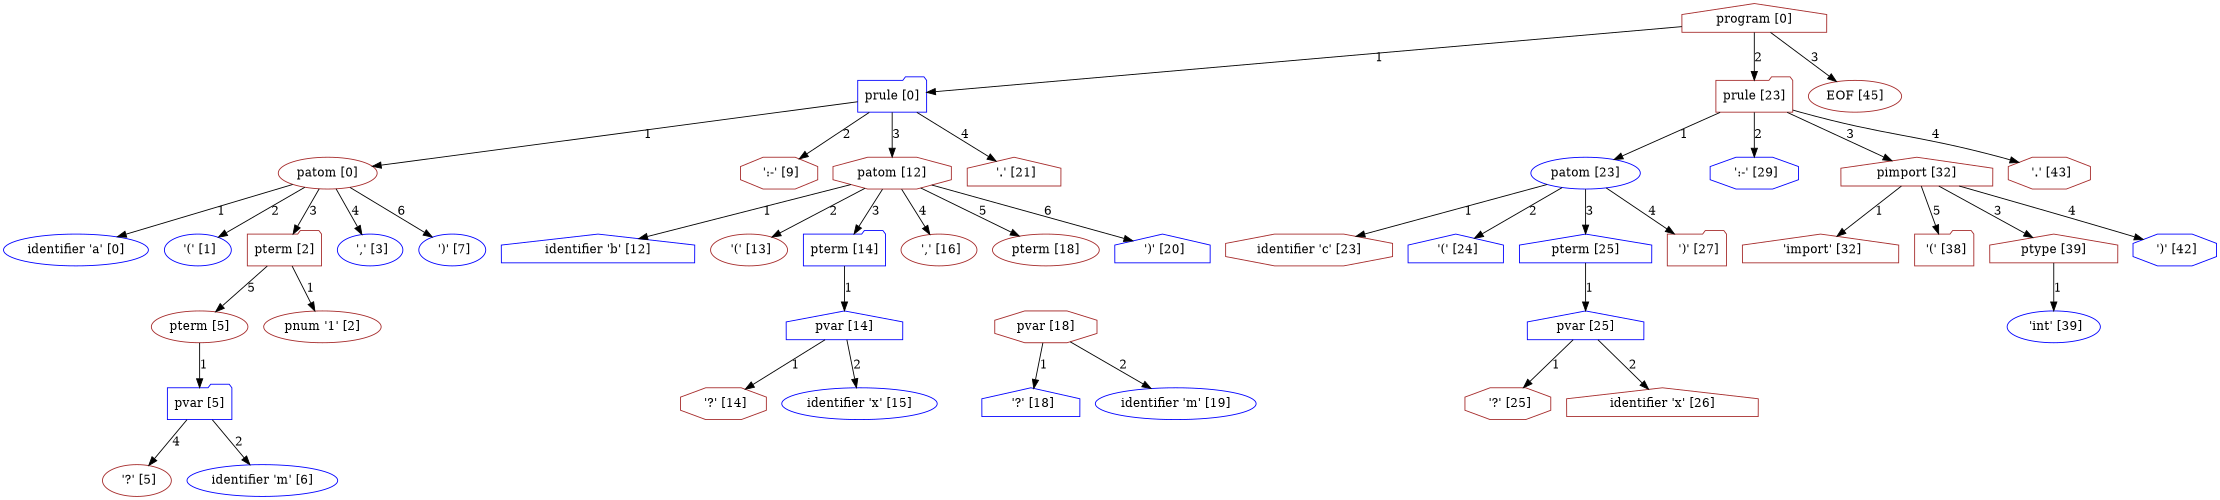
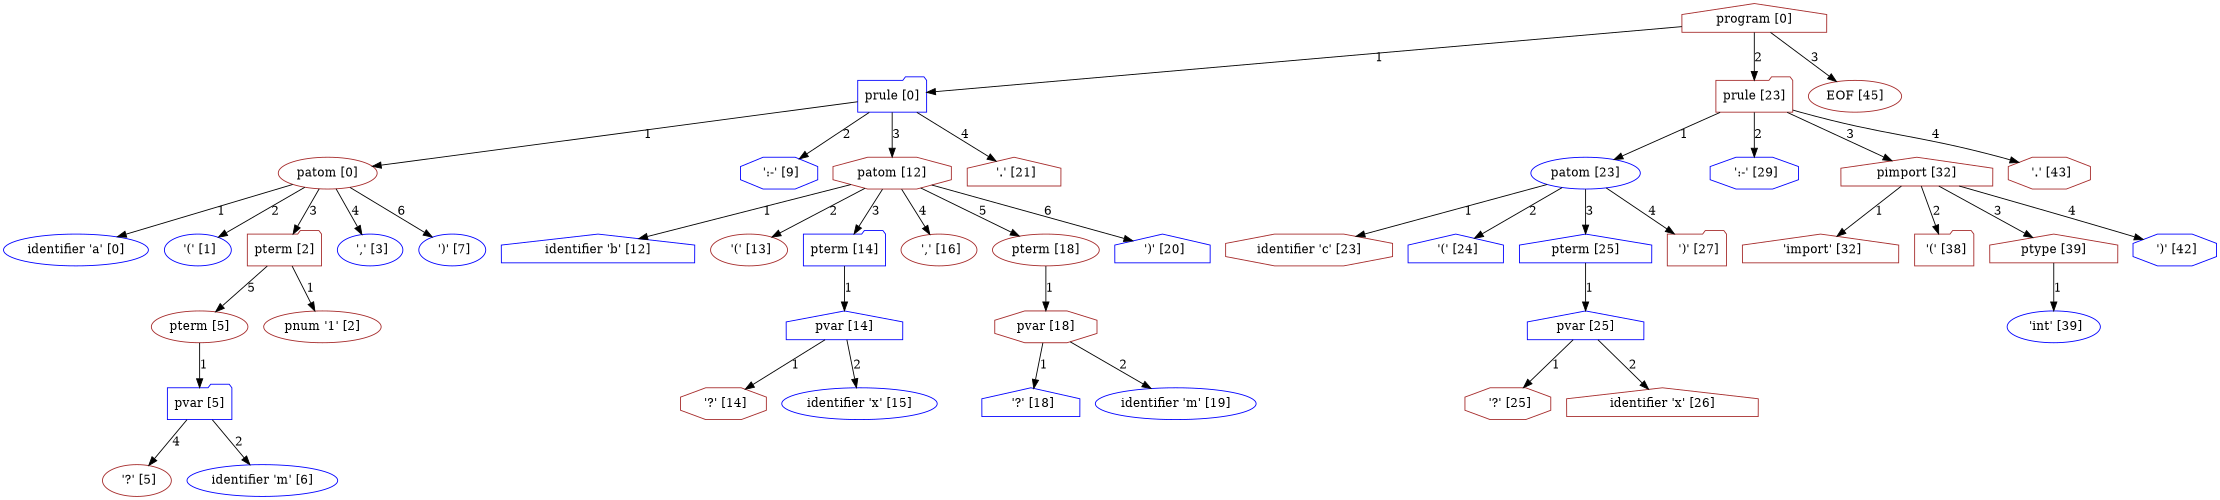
node "':-' [9]": color brown -> blue
edge "pimport [32]" -> "'(' [38]": label "5" -> "2"
edge "pterm [18]" -> "pvar [18]": added, label "1"
